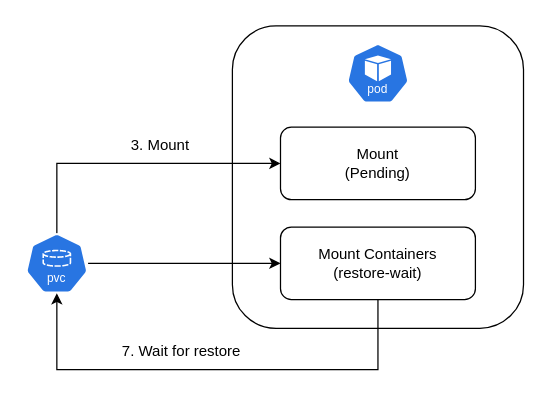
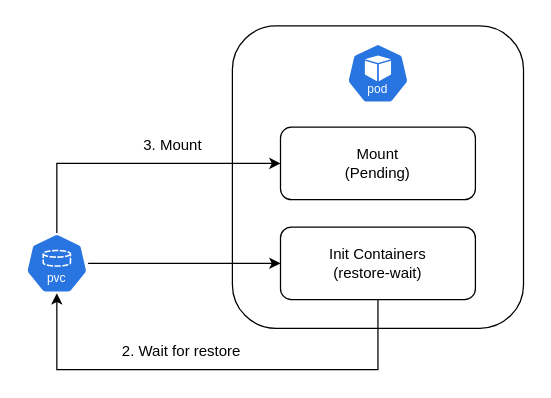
node "3. Mount": moved (161, 146) -> (173, 146)
node "Mount Containers (restore-wait)": label "Mount Containers (restore-wait)" -> "Init Containers (restore-wait)"
node "7. Wait for restore": label "7. Wait for restore" -> "2. Wait for restore"
